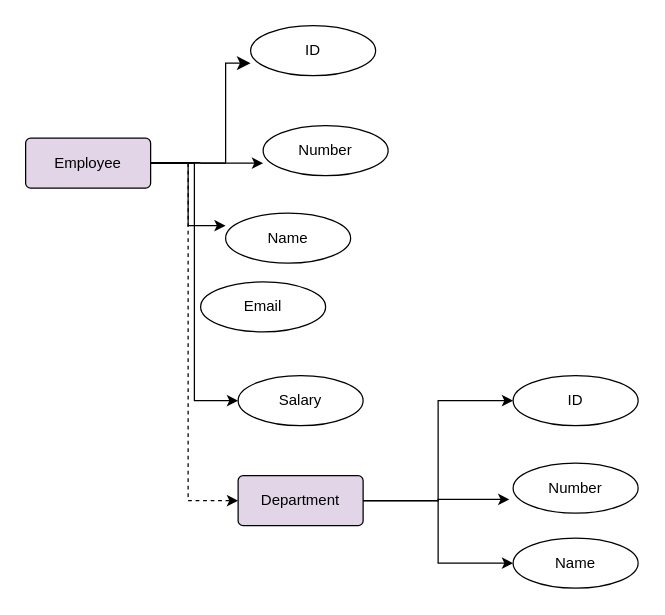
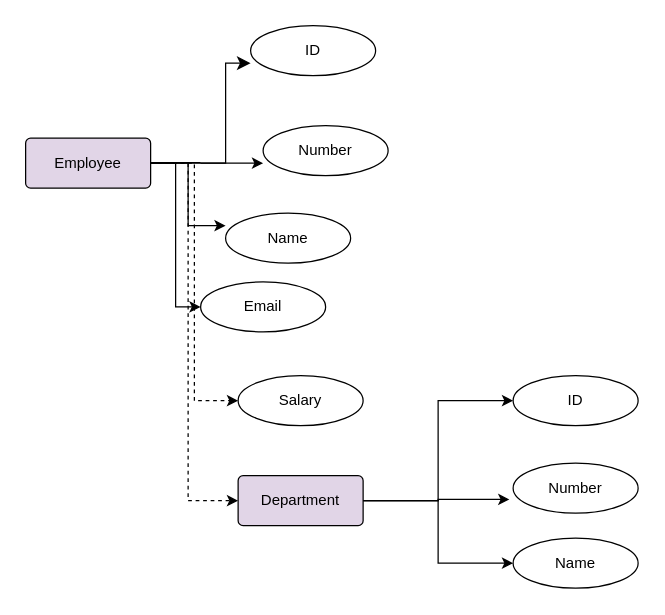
edge "Employee" -> "Email": added
edge "Employee" -> "Salary": style solid -> dashed
